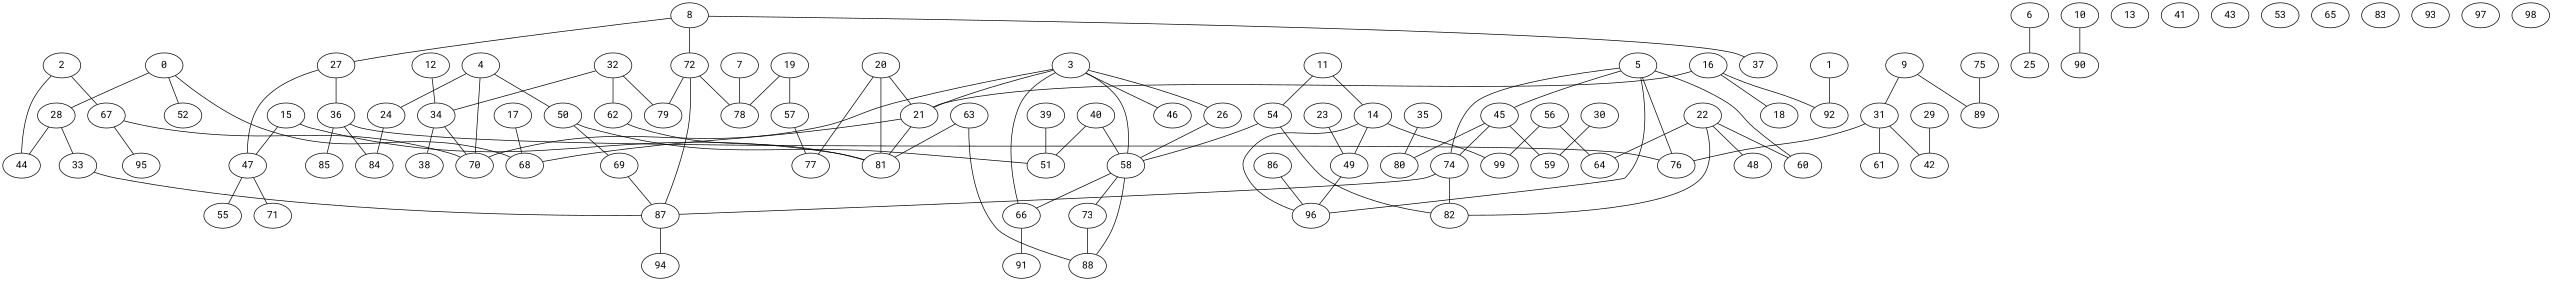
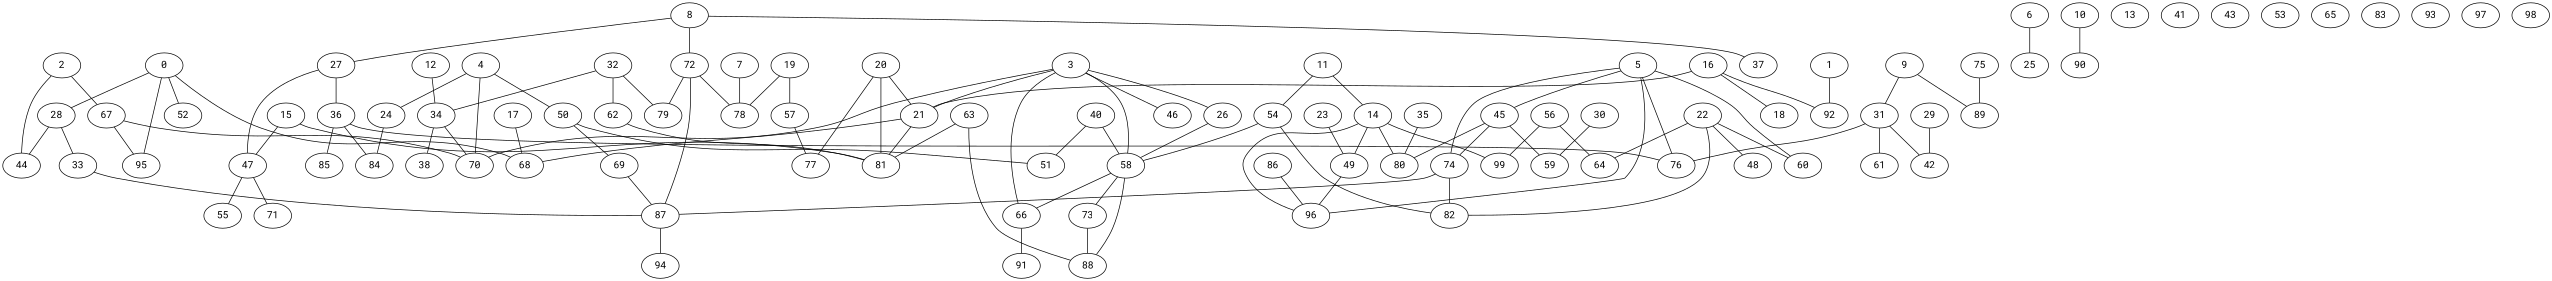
edge "0" -- "95": added
node "39": removed
edge "14" -- "80": added
